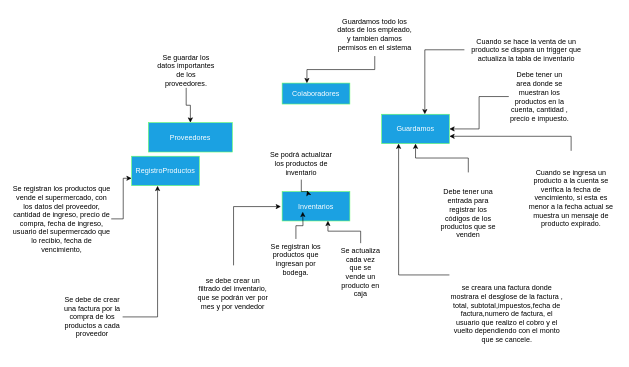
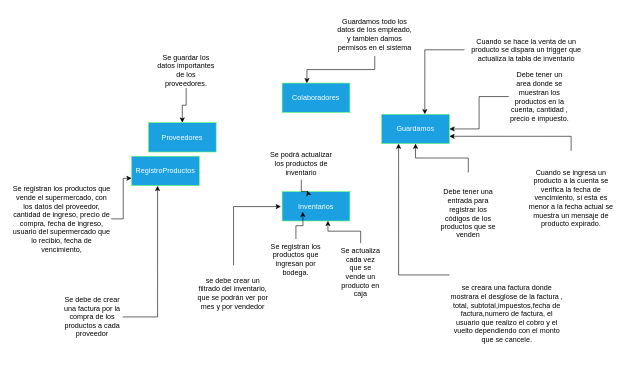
node "Colaboradores": size 68x21 -> 68x29
node "Proveedores": size 84x29 -> 68x29
